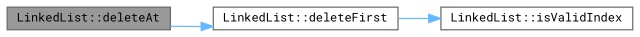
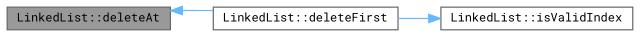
edge "LinkedList::deleteAt" -> "LinkedList::deleteFirst": reversed
